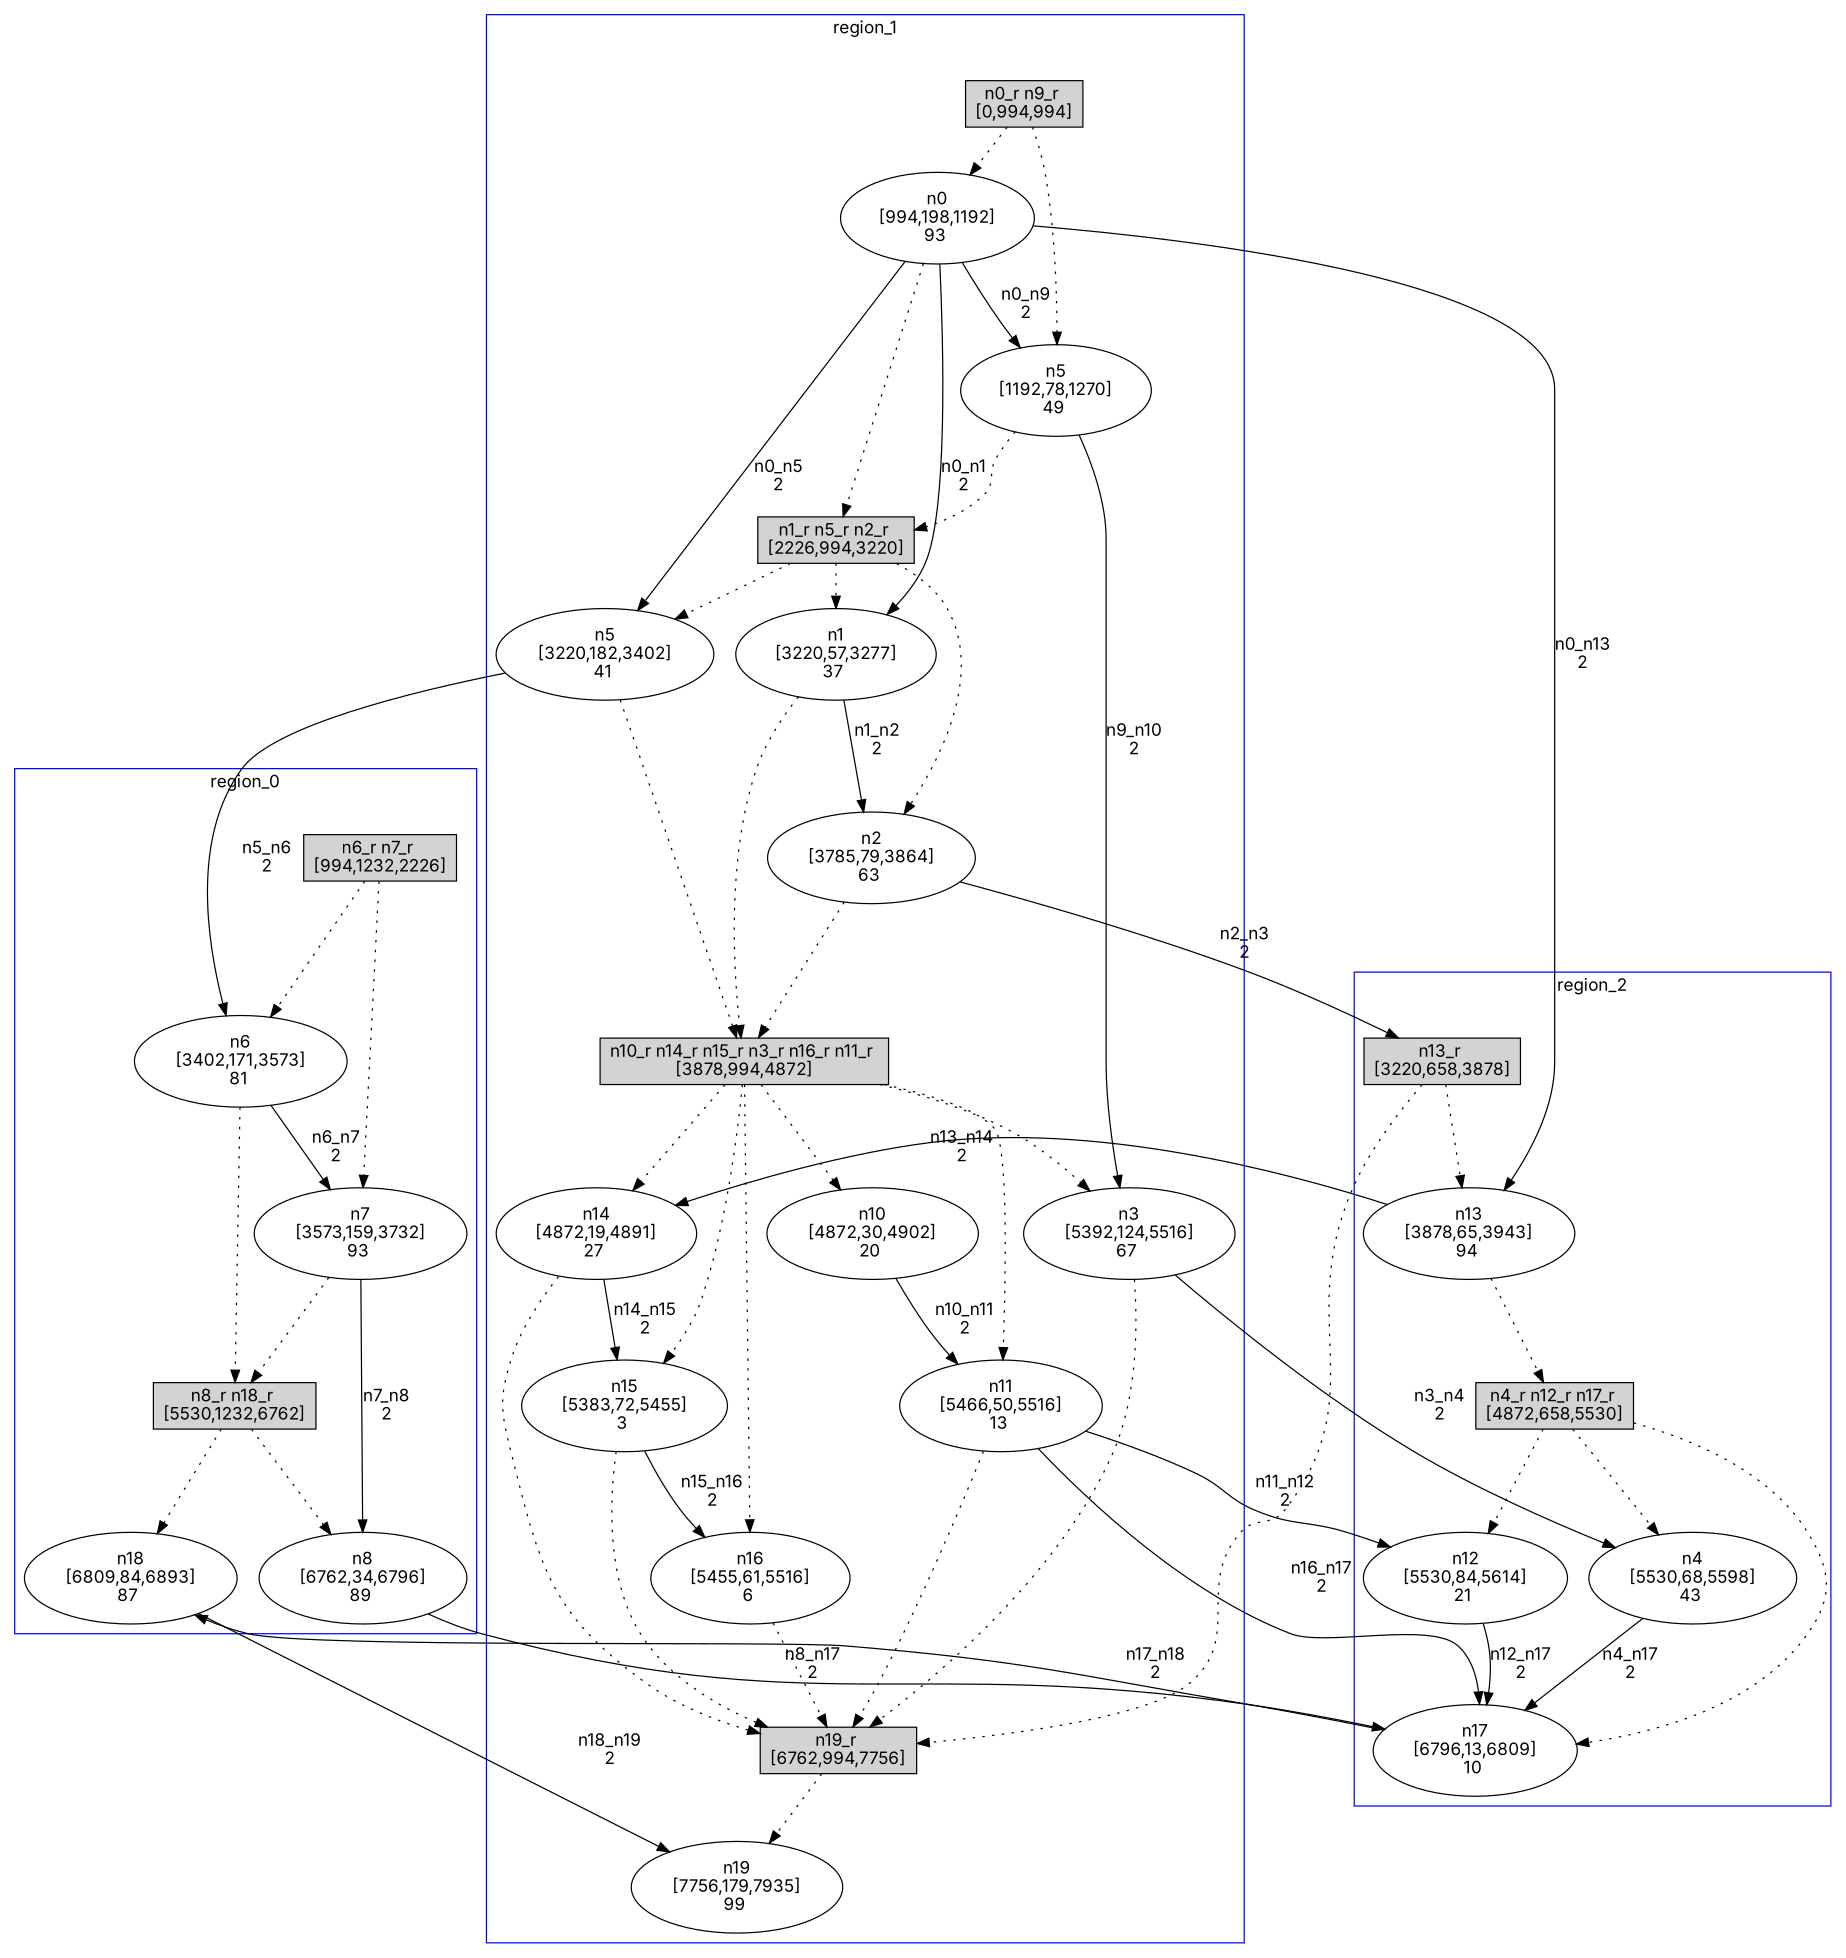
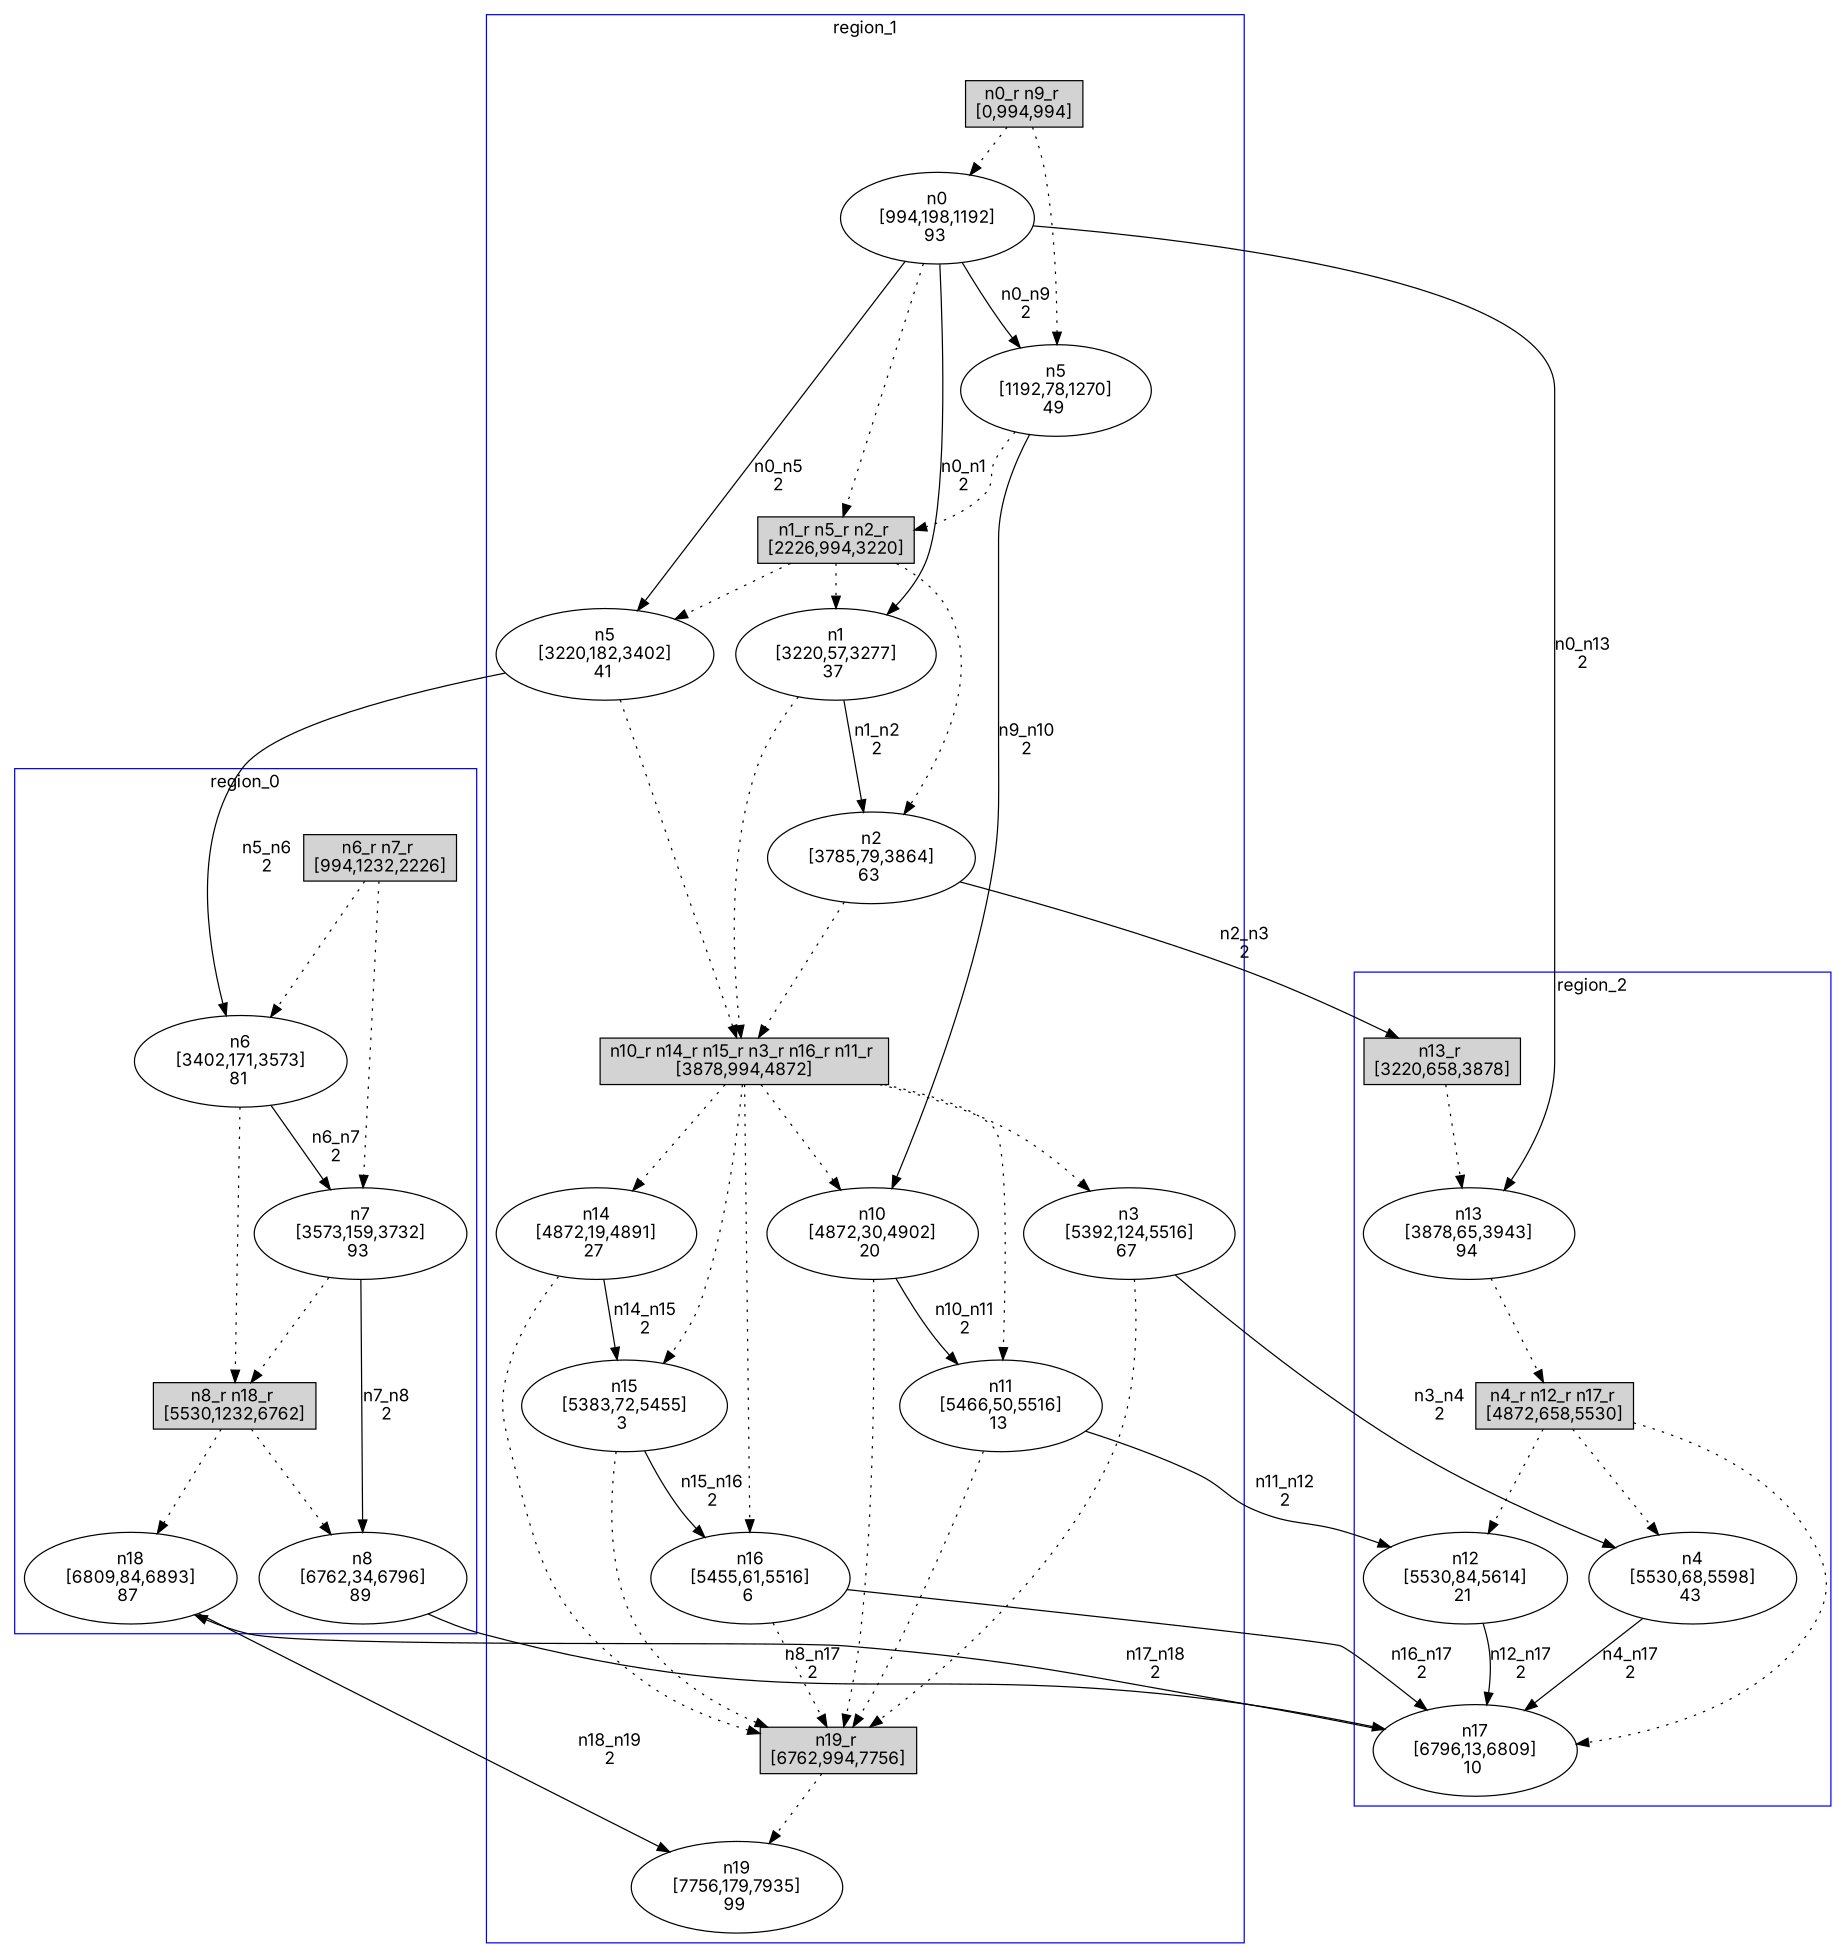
edge "n5 [1192,78,1270] 49" -> "n3 [5392,124,5516] 67": now "n5 [1192,78,1270] 49" -> "n10 [4872,30,4902] 20"
edge "n13 [3878,65,3943] 94" -> "n14 [4872,19,4891] 27": removed, label "n13_n14 2"
edge "n13_r [3220,658,3878]" -> "n19_r [6762,994,7756]": now "n10 [4872,30,4902] 20" -> "n19_r [6762,994,7756]"
edge "n11 [5466,50,5516] 13" -> "n17 [6796,13,6809] 10": now "n16 [5455,61,5516] 6" -> "n17 [6796,13,6809] 10"
